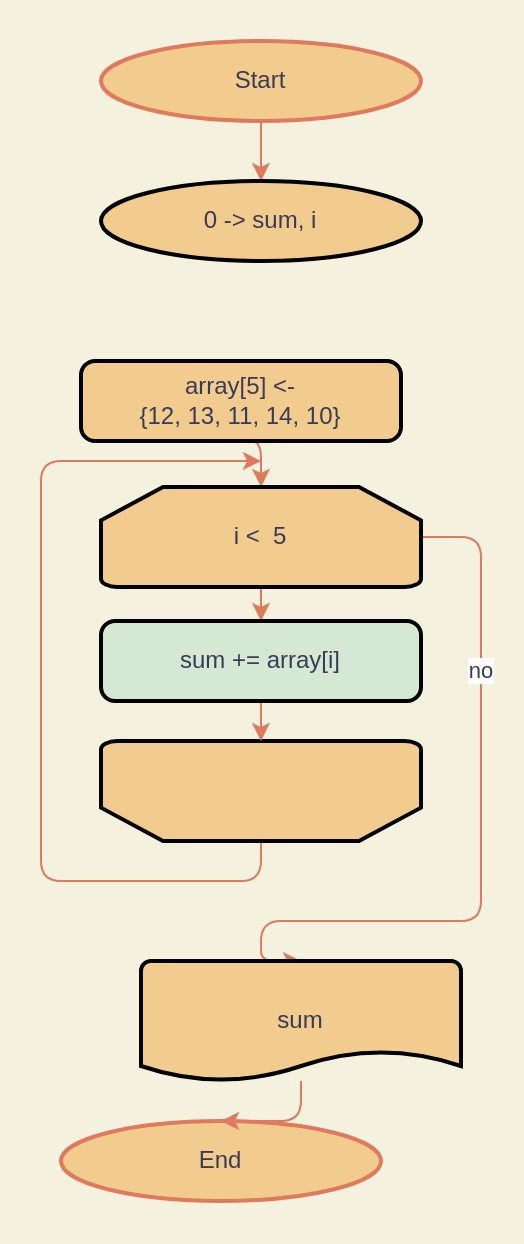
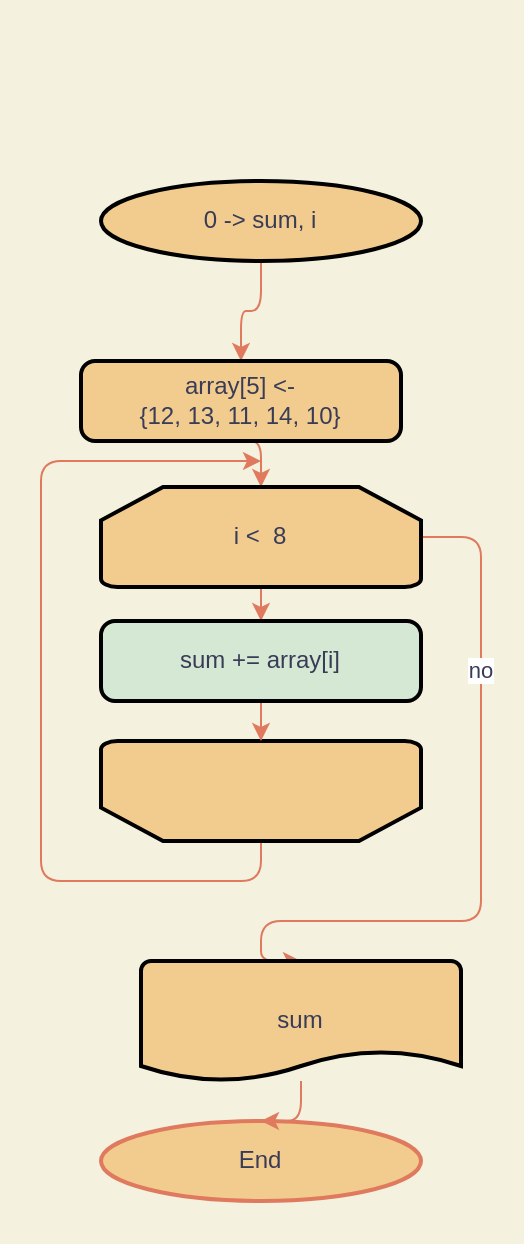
node "Start": removed
edge "Start" -> "0 -> sum, i": removed
edge "0 -> sum, i" -> "array[5] <- {12, 13, 11, 14, 10}": added
node "i < 5": label "i < 5" -> "i < 8"
node "End": moved (221, 1161) -> (261, 1161)
